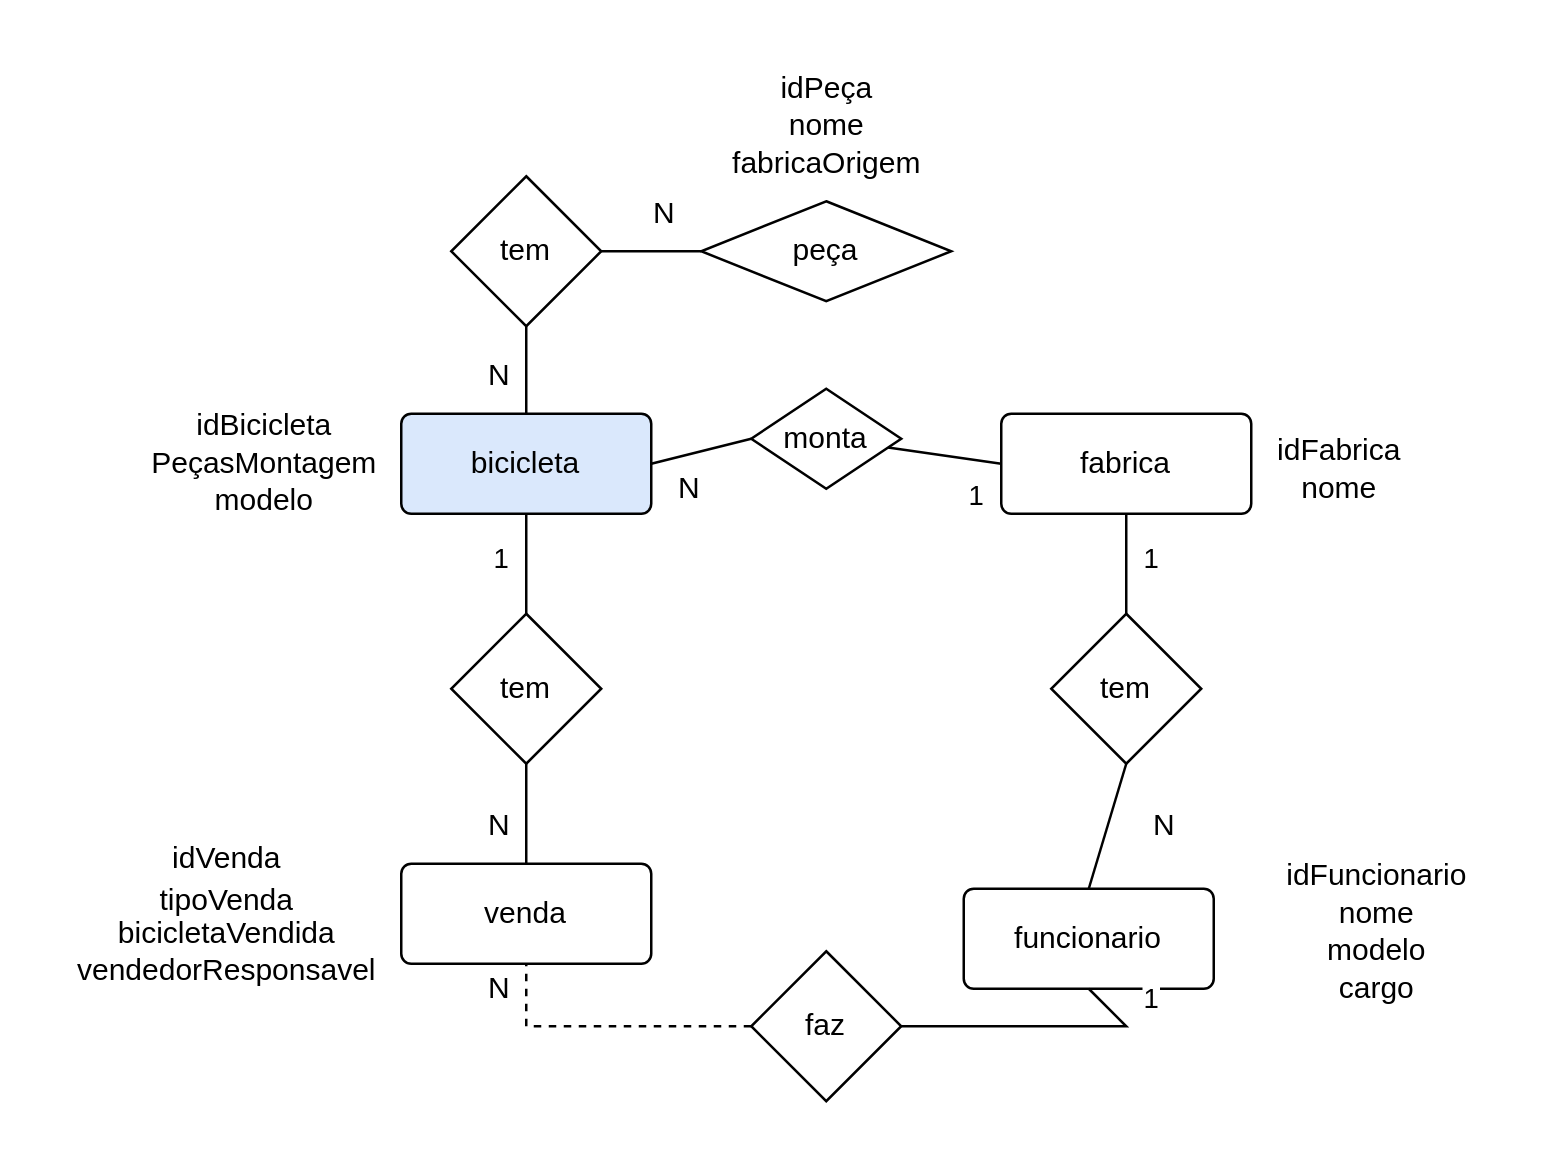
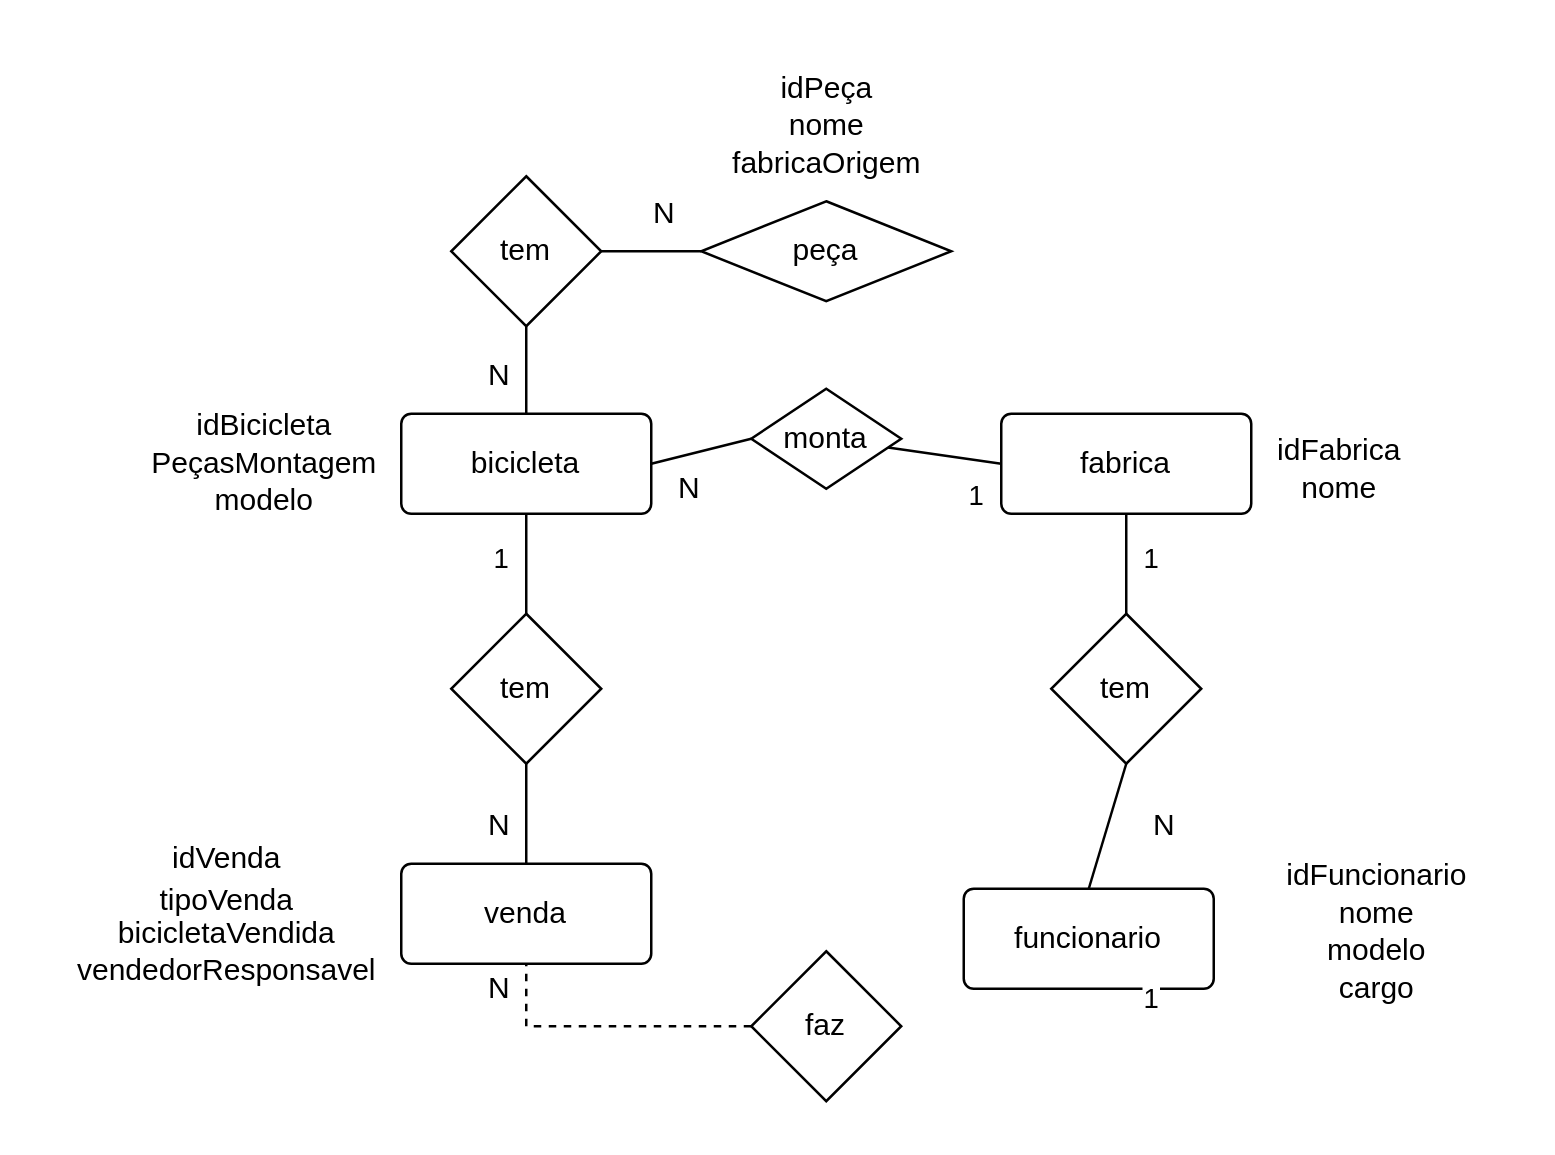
node "bicicleta": fillcolor #dae8fc -> #ffffff
edge "funcionario" -- "faz": removed
